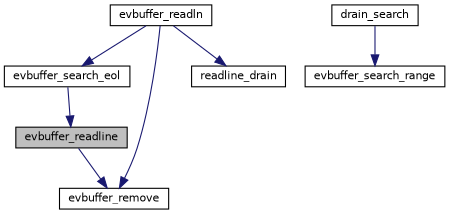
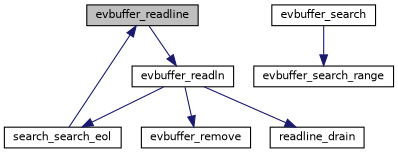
node "drain_search": label "drain_search" -> "evbuffer_search"
node "evbuffer_search_eol": label "evbuffer_search_eol" -> "search_search_eol"
edge "evbuffer_readline" -> "evbuffer_remove": now "evbuffer_readline" -> "evbuffer_readln"
